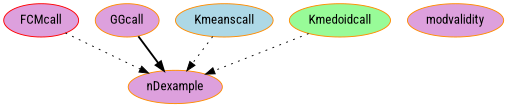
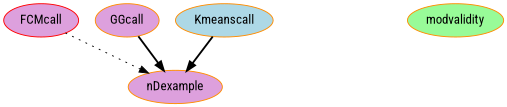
node "Kmedoidcall": removed
node "modvalidity": fillcolor plum -> palegreen
edge "Kmeanscall" -> "nDexample": style dotted -> bold
